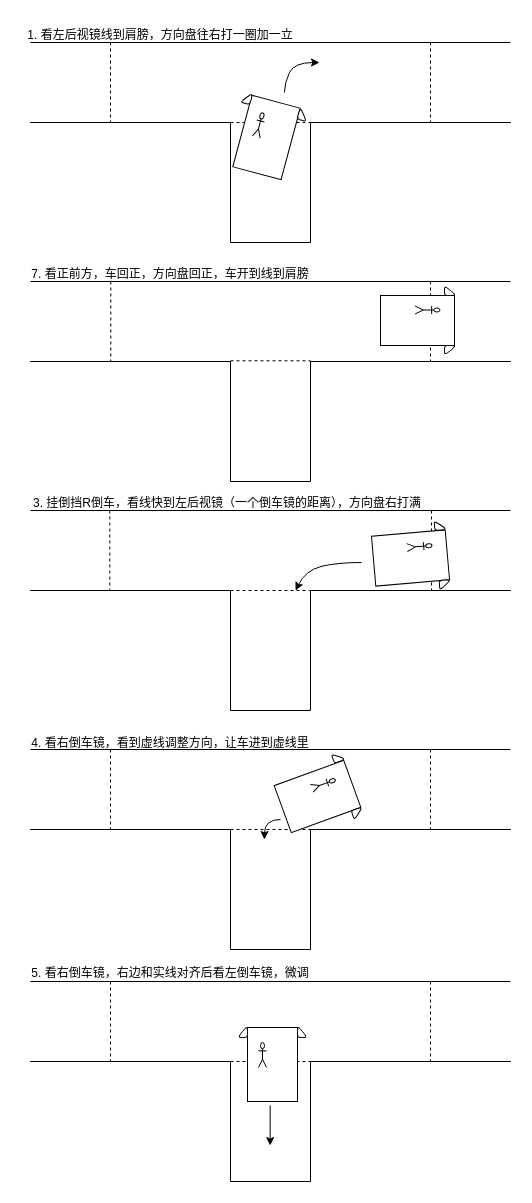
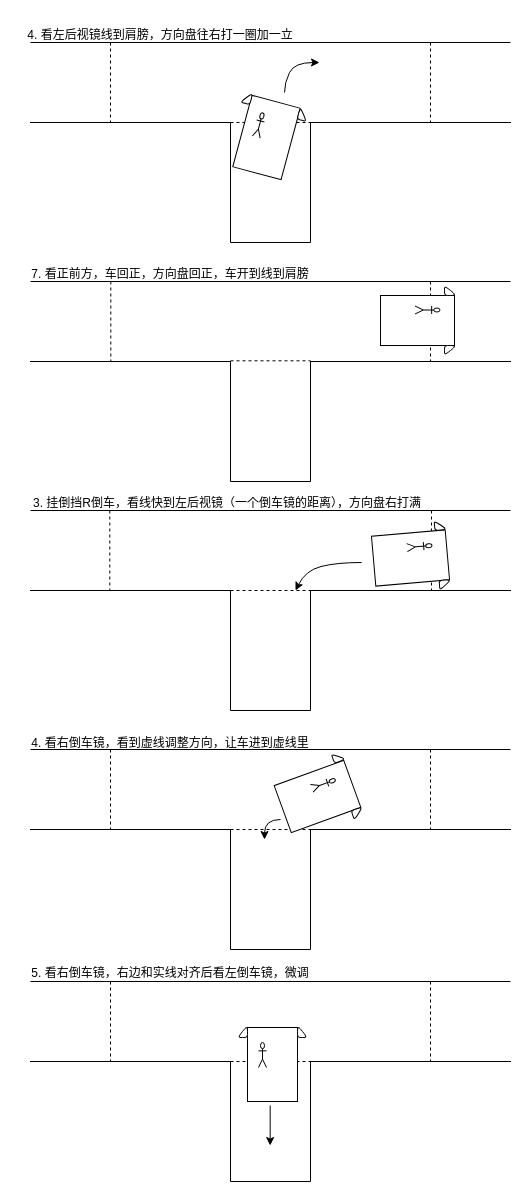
node "1. 看左后视镜线到肩膀，方向盘往右打一圈加一立": label "1. 看左后视镜线到肩膀，方向盘往右打一圈加一立" -> "4. 看左后视镜线到肩膀，方向盘往右打一圈加一立"
